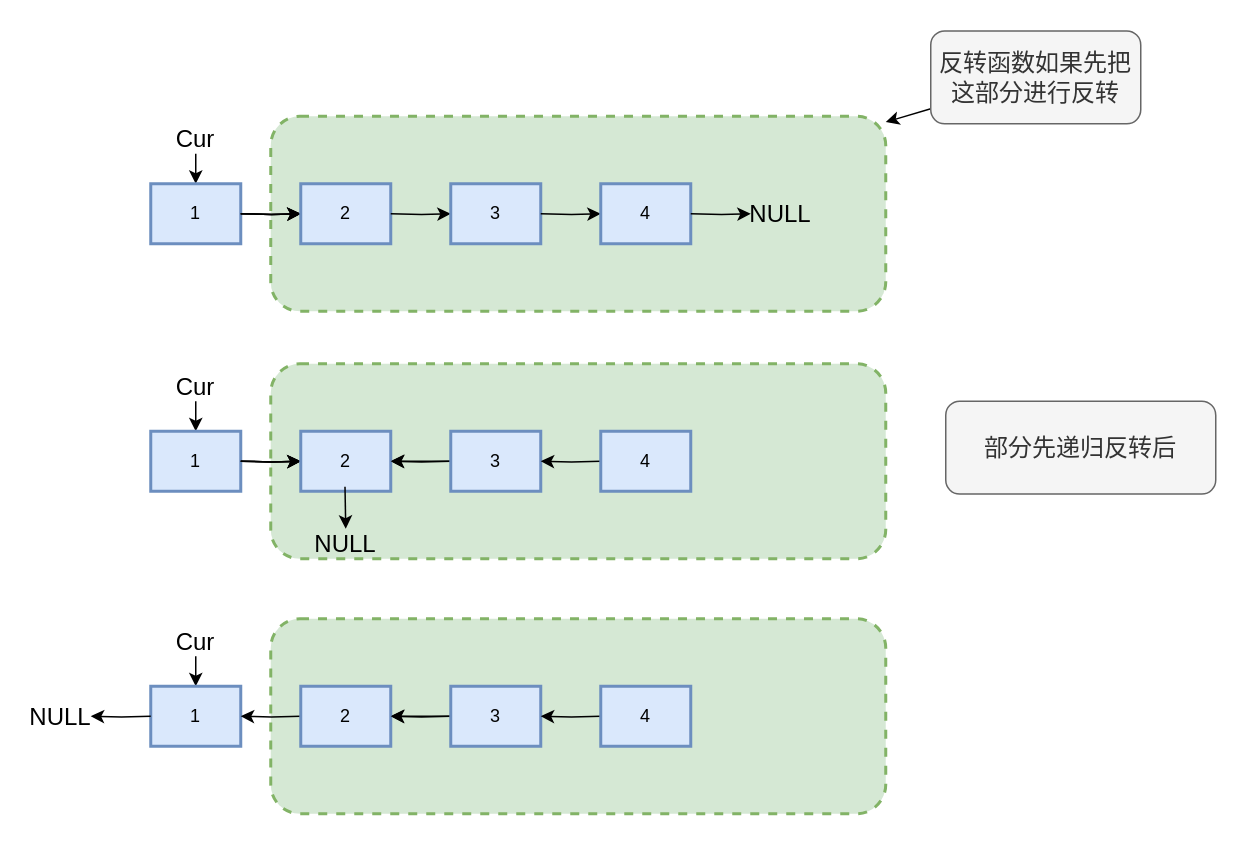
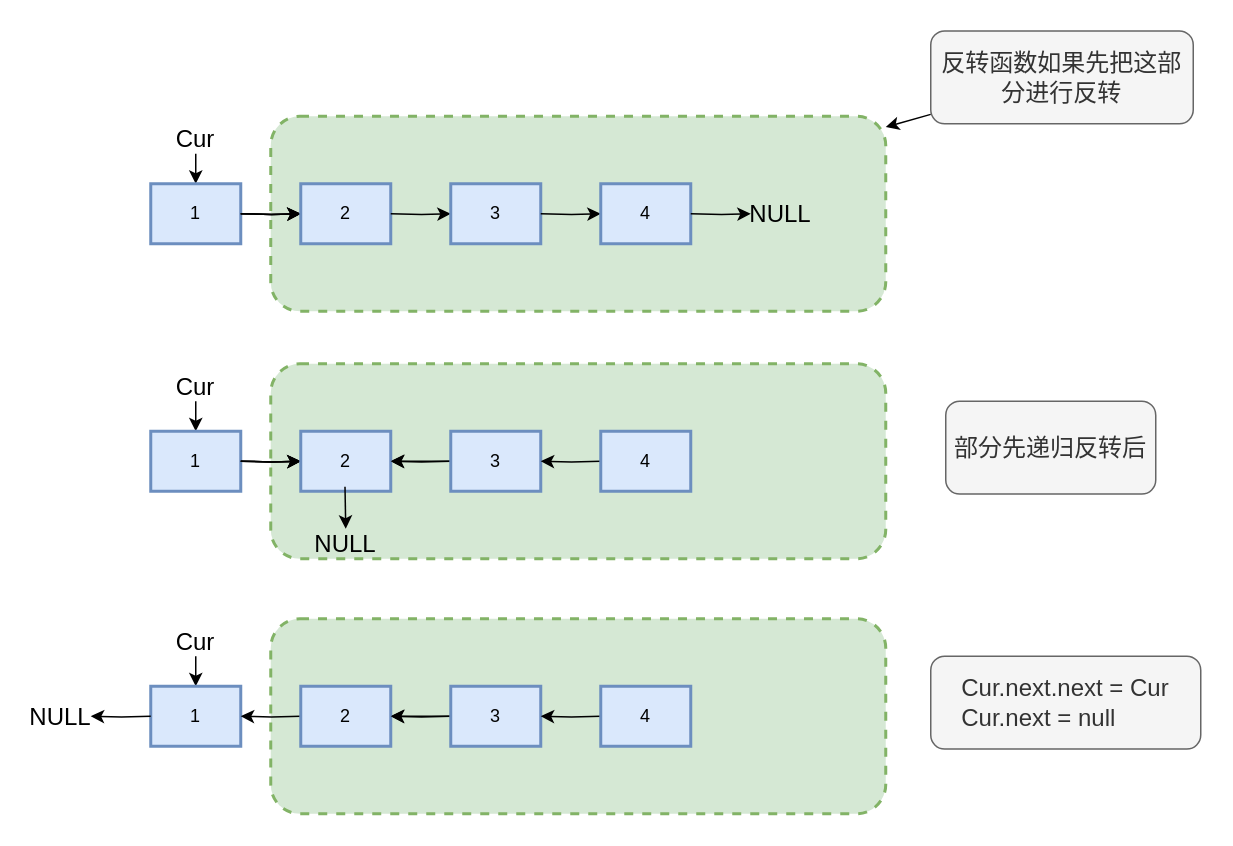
node "反转函数如果先把这部分进行反转": size 210x93 -> 263x93
node "部分先递归反转后": size 270x93 -> 210x93
node "Cur.next.next = Cur Cur.next = null": added
